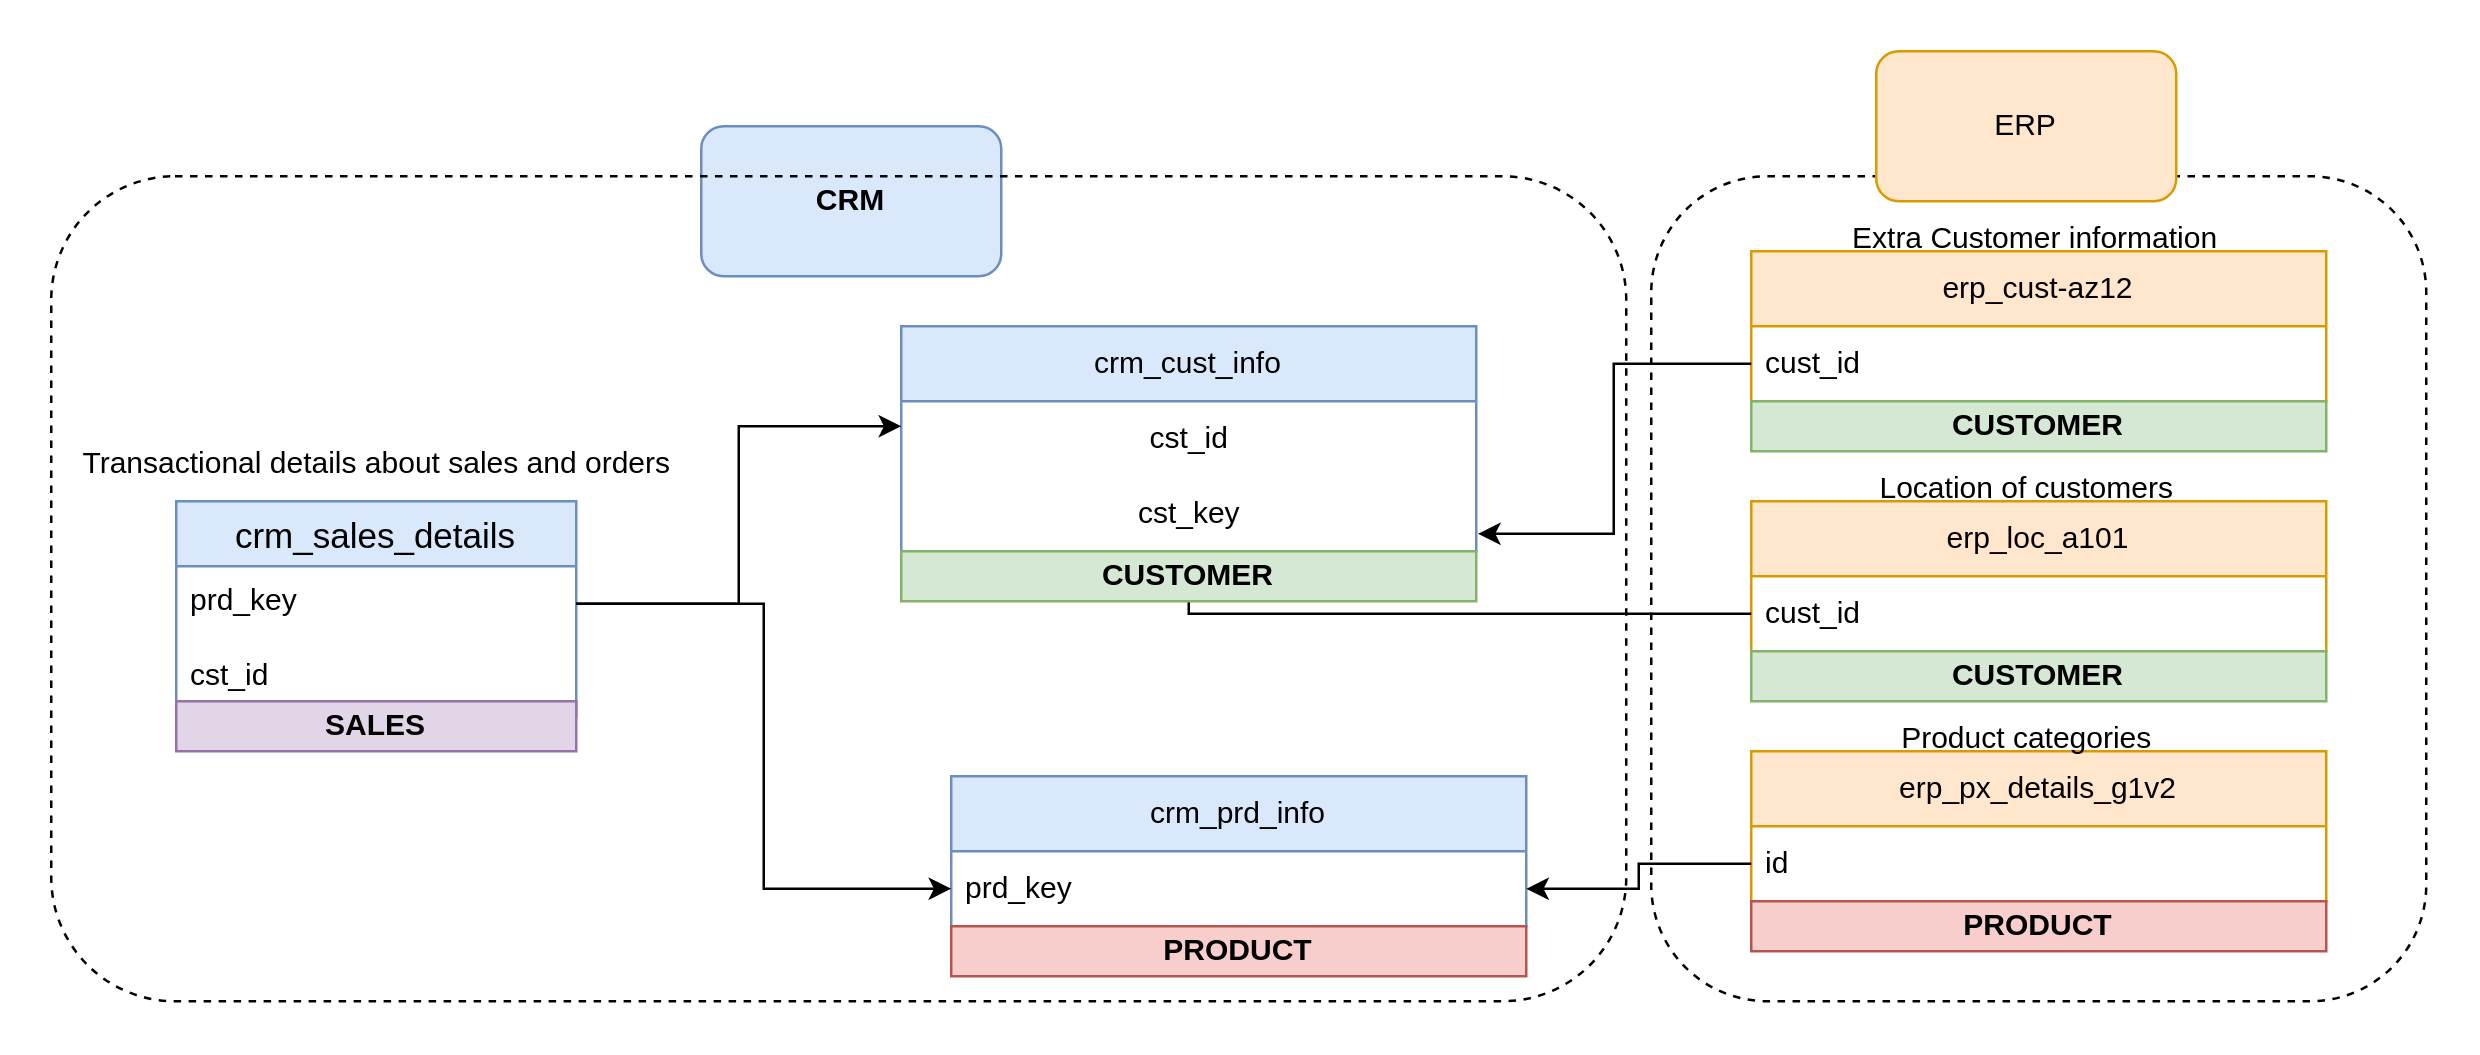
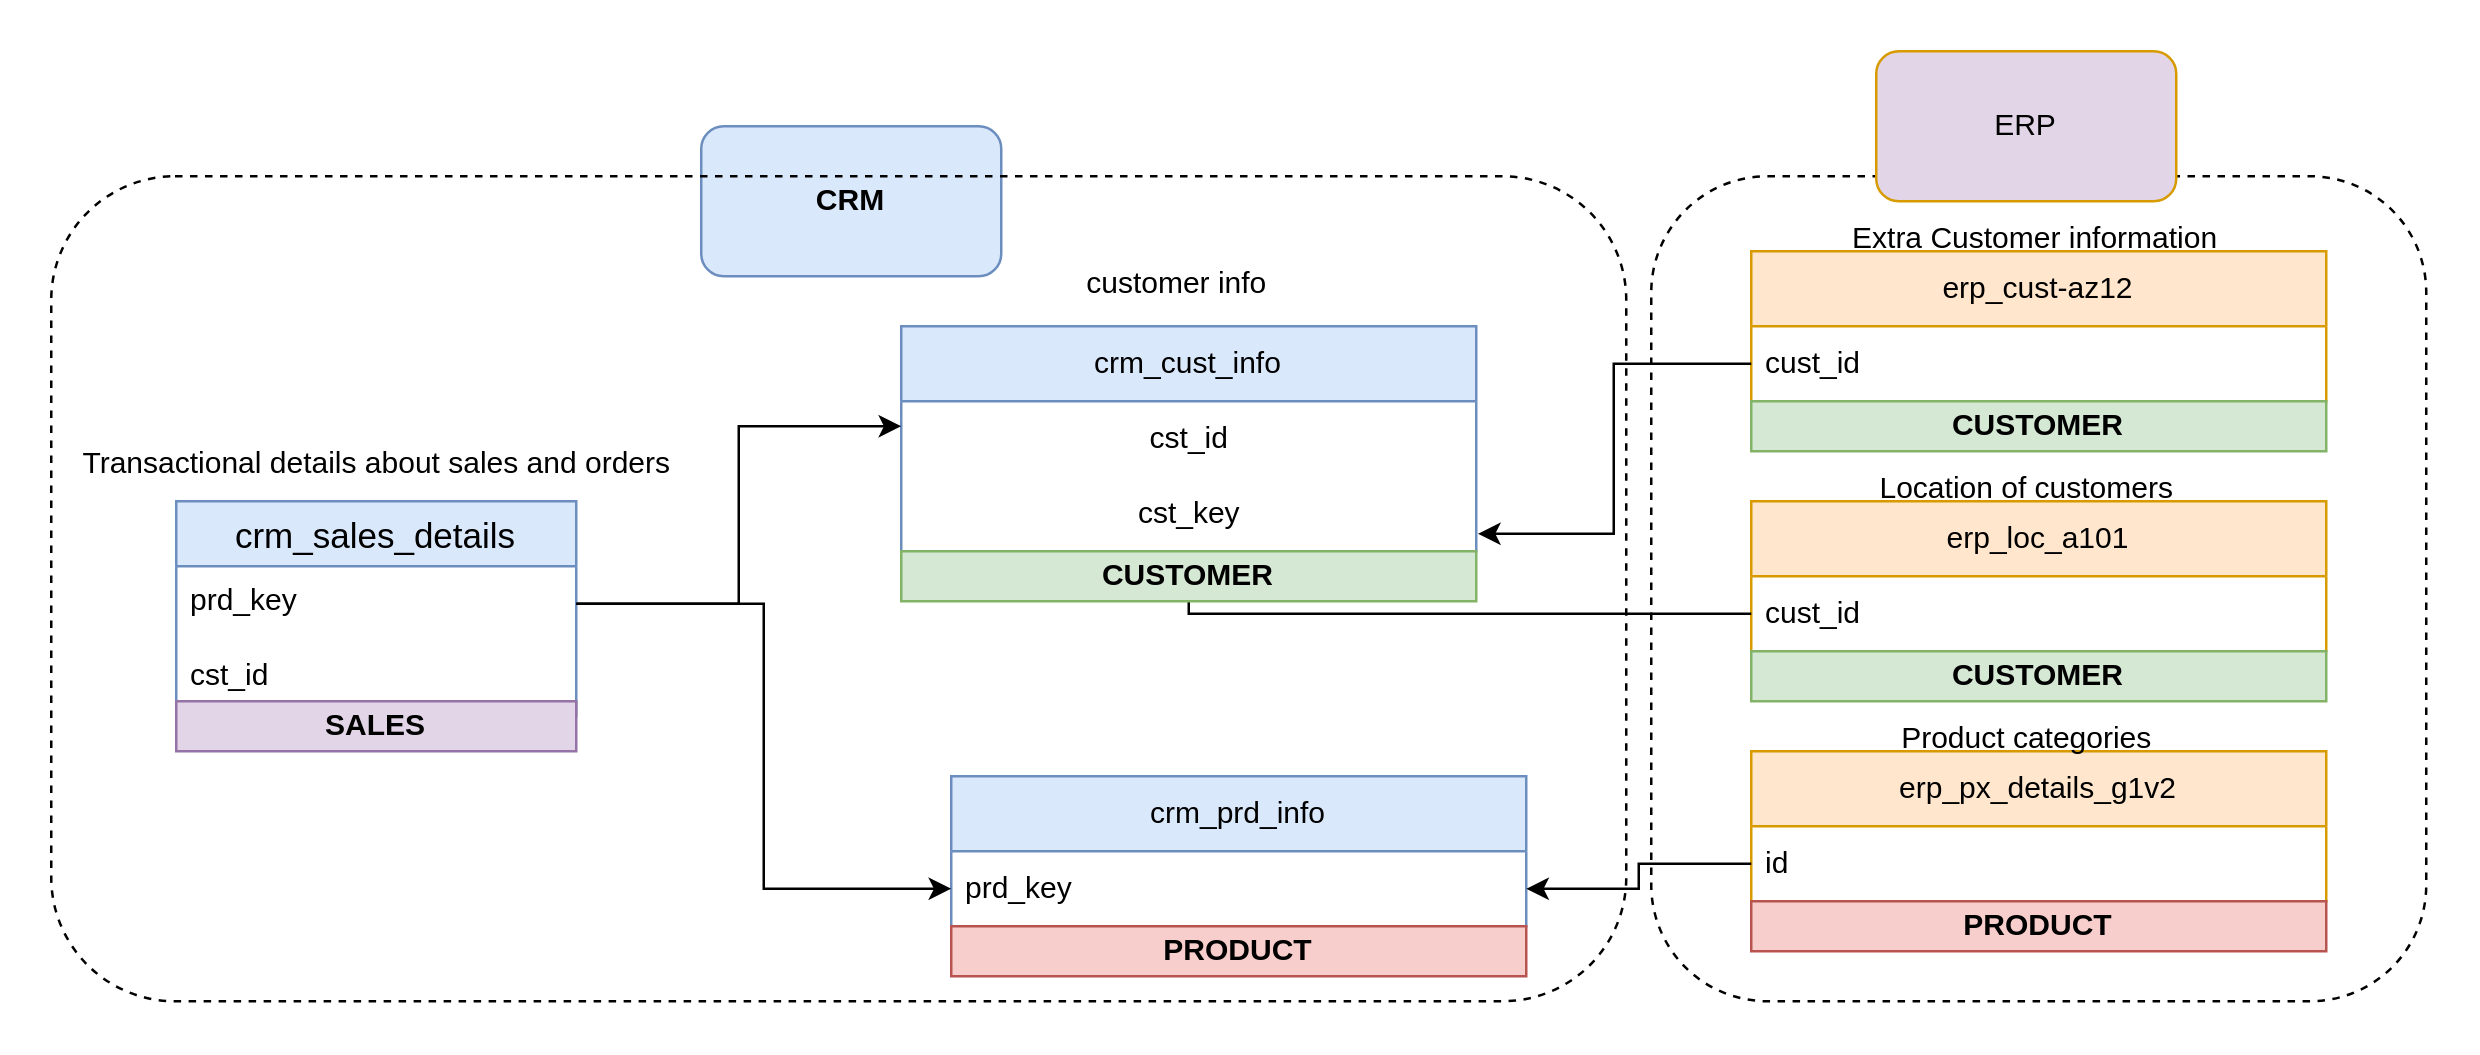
node "ERP": fillcolor #ffe6cc -> #e1d5e7
node "customer info": added
